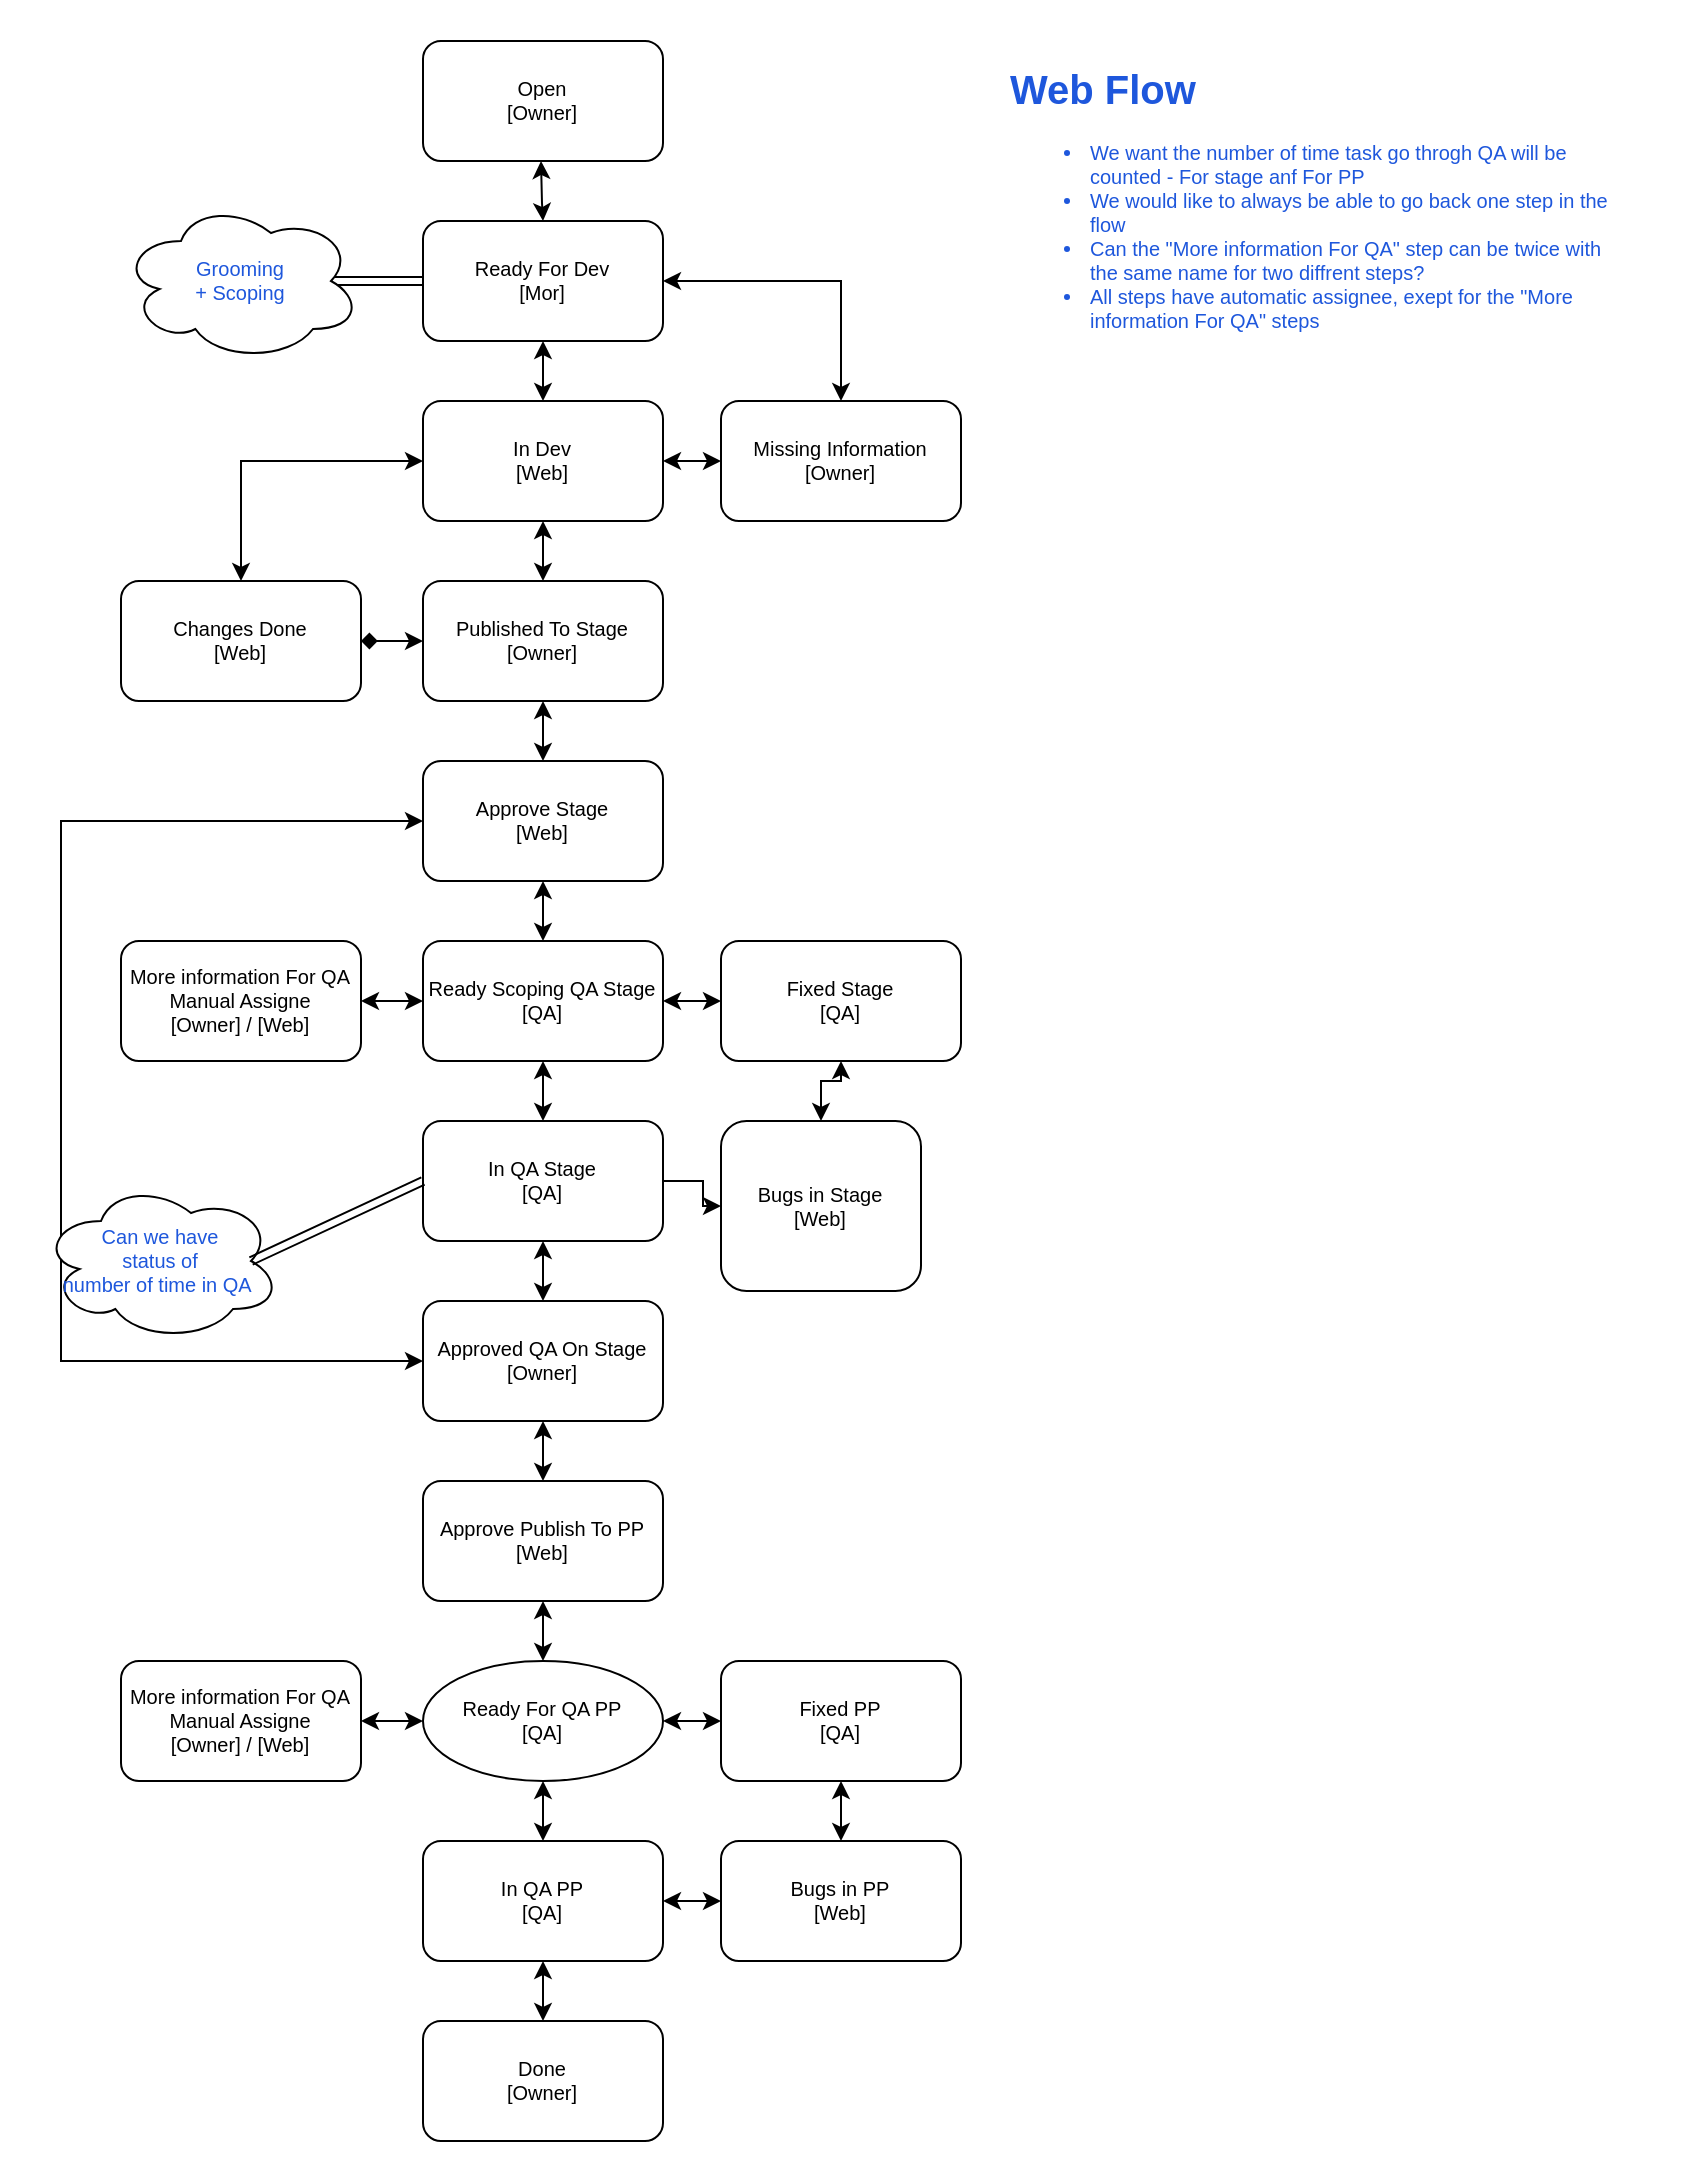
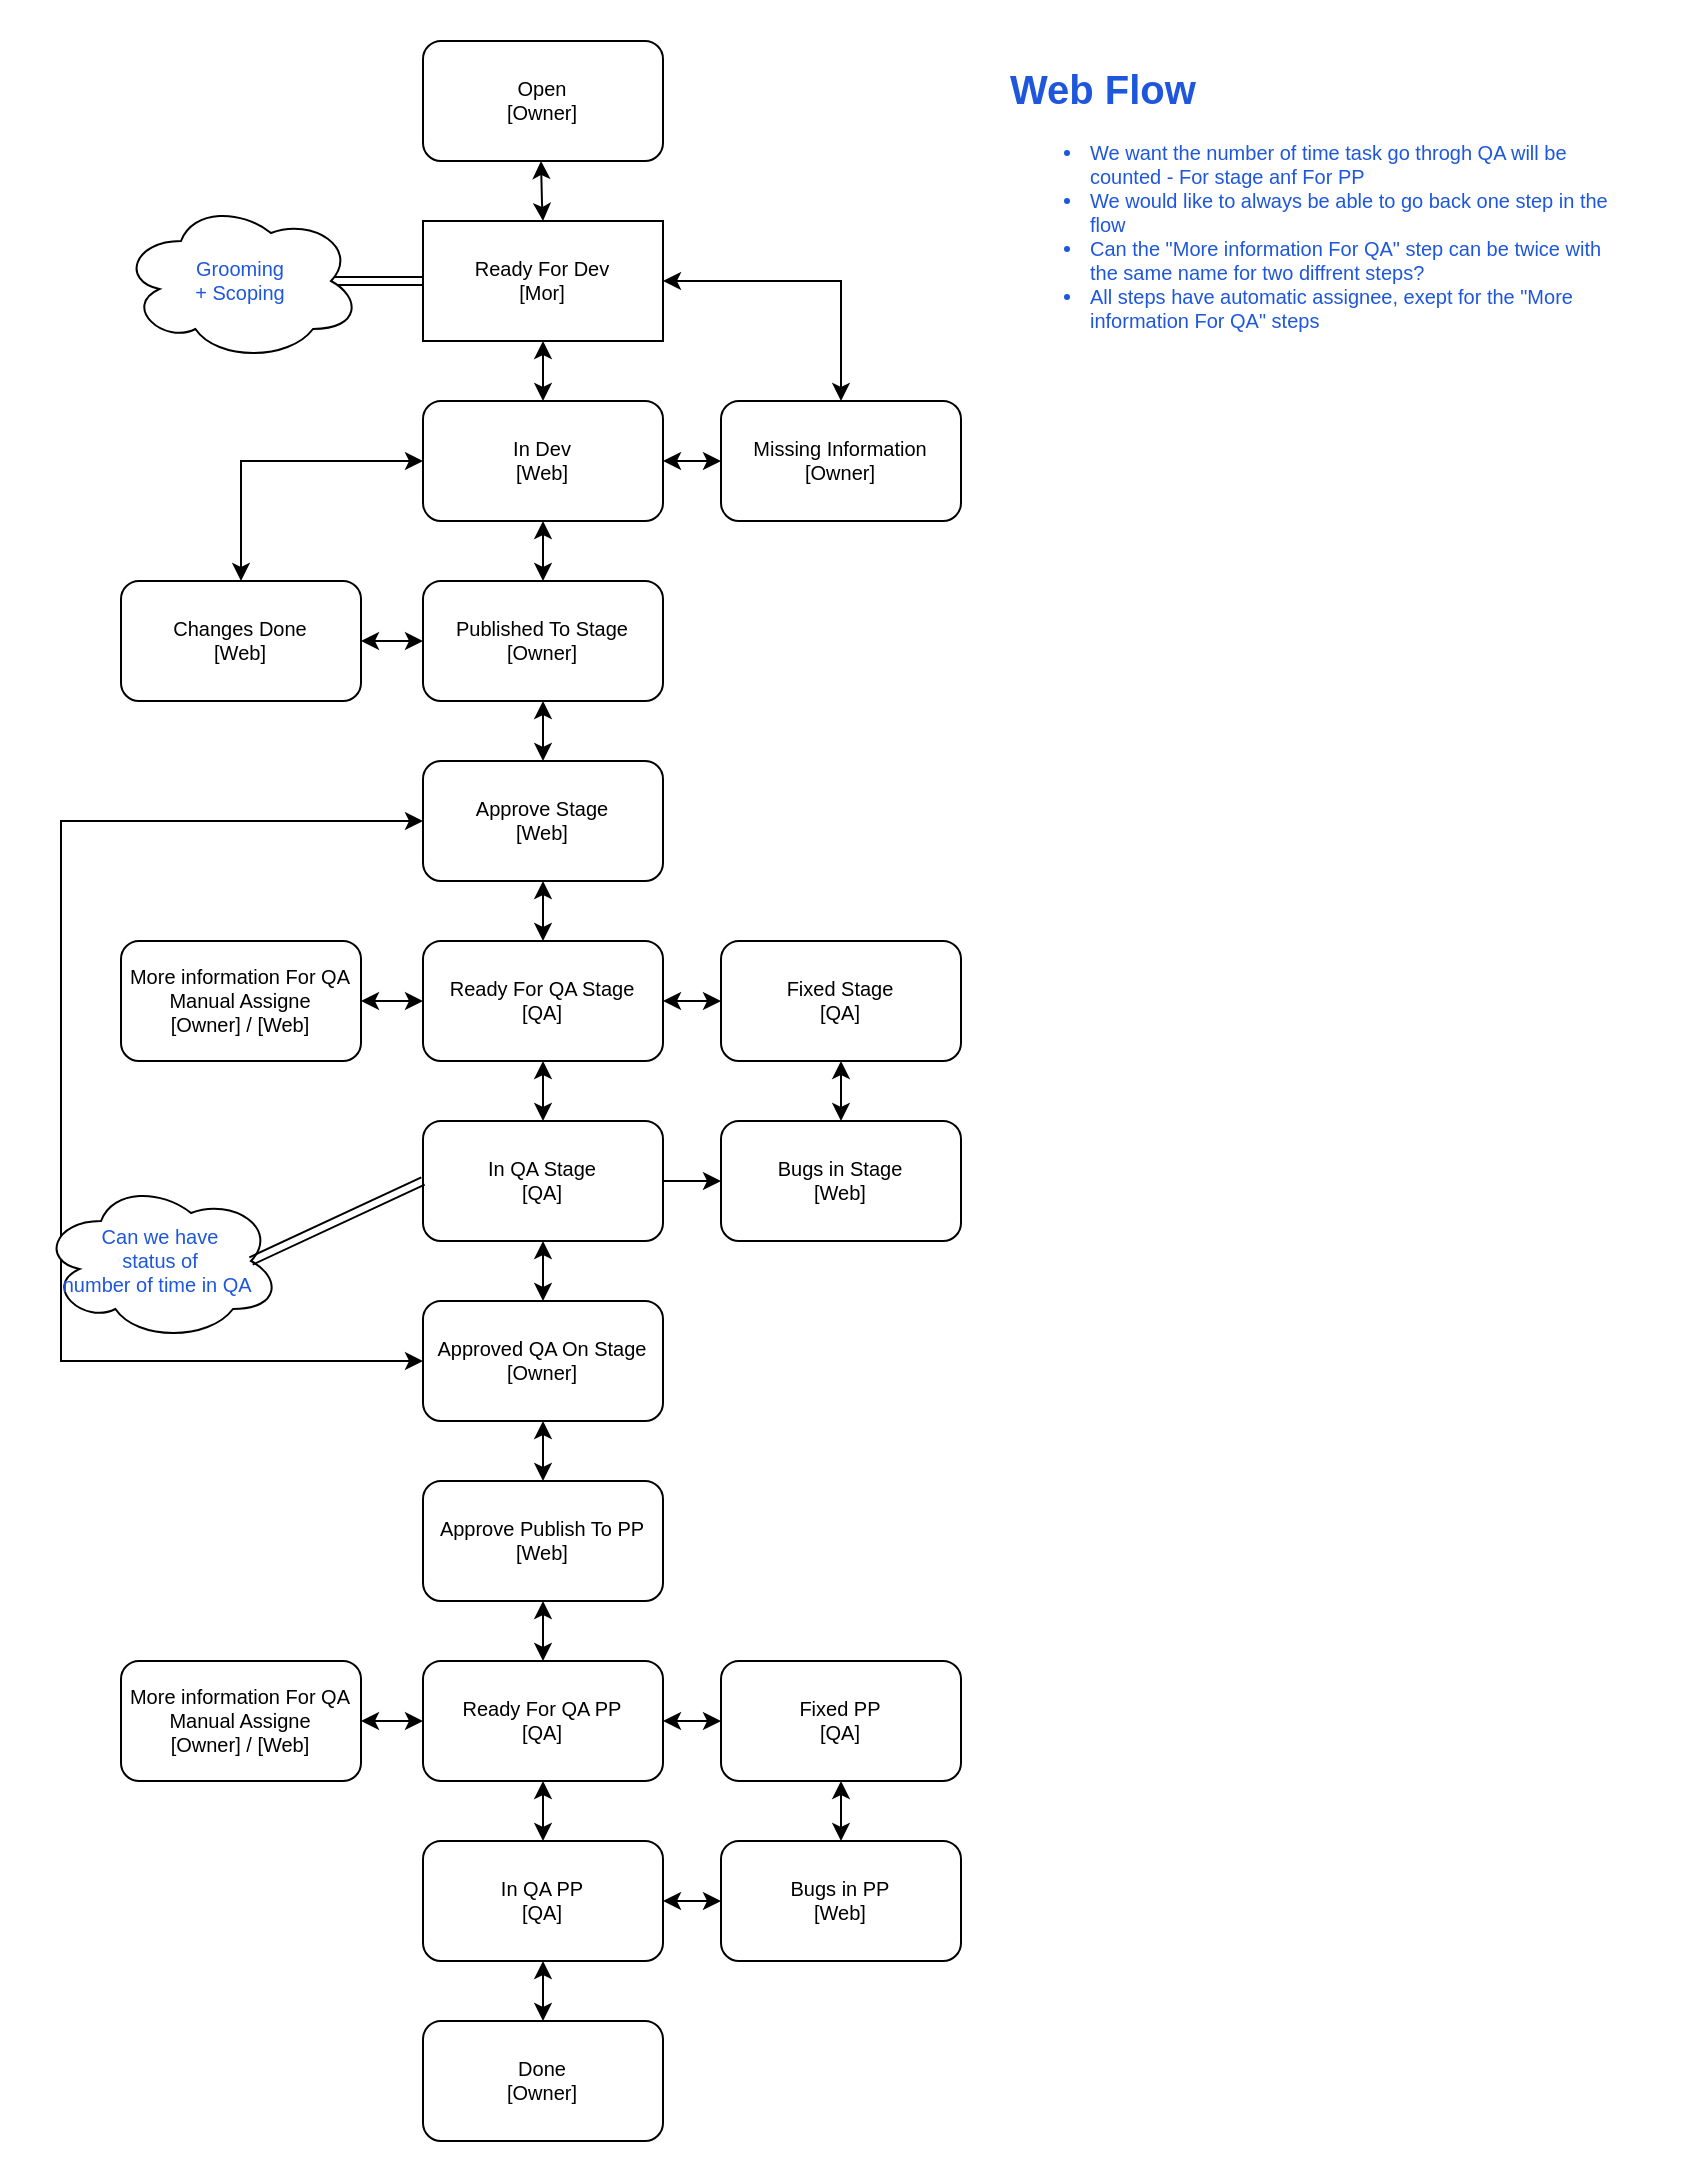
node "Ready For Dev[Mor]": shape rounded rectangle -> rectangle
edge "Changes Done[Web]" -- "Published To Stage[Owner]": arrowhead diamond -> classic
node "Ready Scoping QA Stage[QA]": label "Ready Scoping QA Stage[QA]" -> "Ready For QA Stage[QA]"
node "Bugs in Stage[Web]": size 200x170 -> 240x120
node "Ready For QA PP [QA]": shape ellipse -> rounded rectangle
